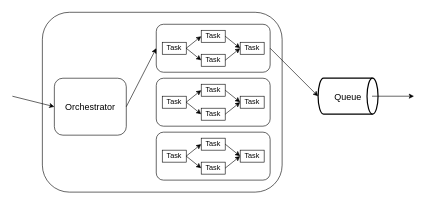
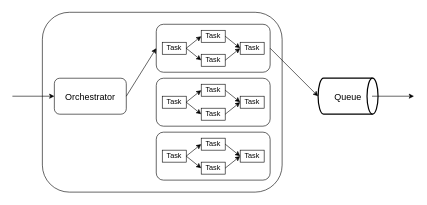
node "Orchestrator": size 72x57 -> 72x36
